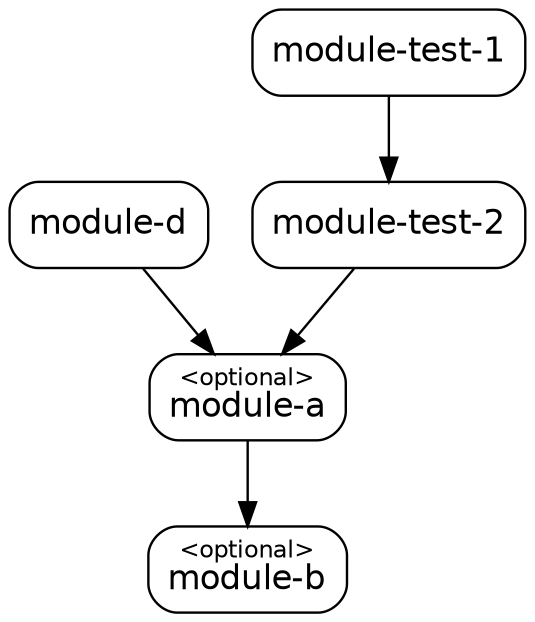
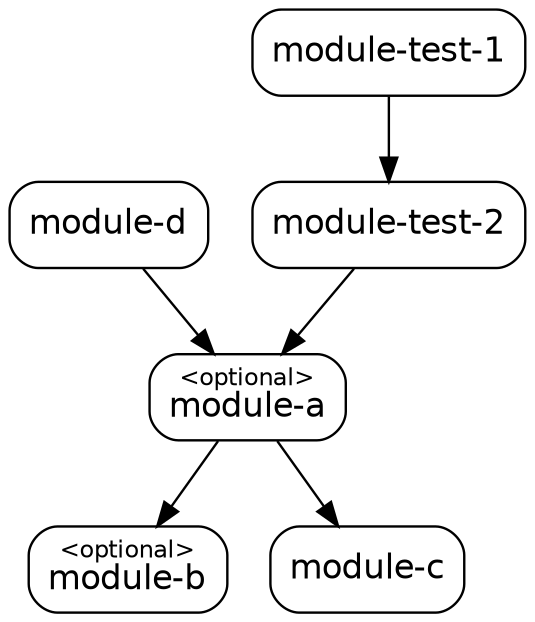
node "module-c": added
